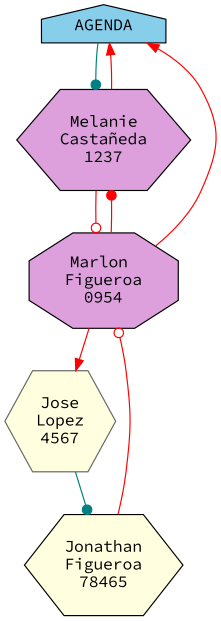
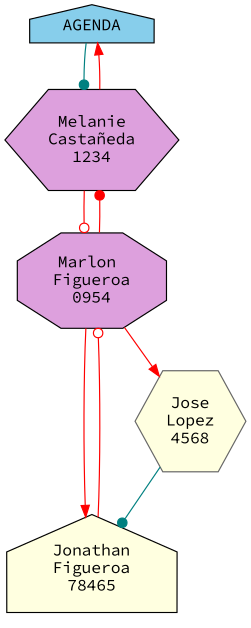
node "Melanie Castañeda 1237": label "Melanie Castañeda 1237" -> "Melanie Castañeda 1234"
edge "Marlon Figueroa 0954" -> "AGENDA": now "Marlon Figueroa 0954" -> "Jonathan Figueroa 78465"
node "Jose Lopez 4567": label "Jose Lopez 4567" -> "Jose Lopez 4568"
node "Jonathan Figueroa 78465": shape hexagon -> house
